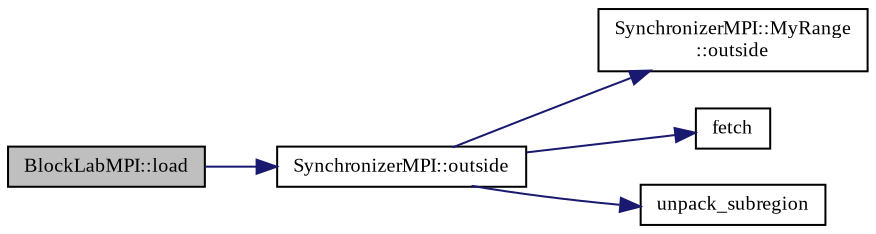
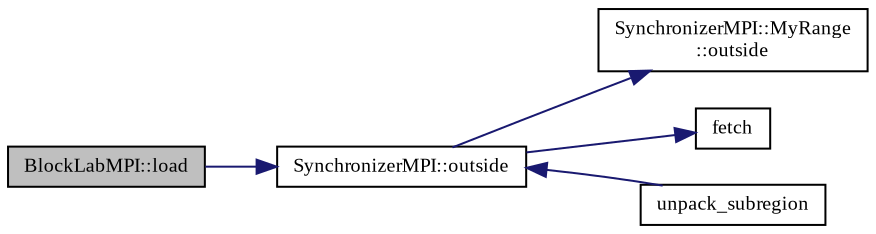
edge "SynchronizerMPI::outside" -> "unpack_subregion": reversed
